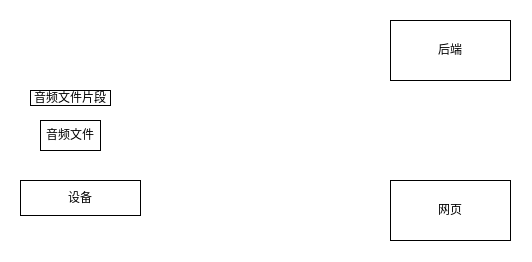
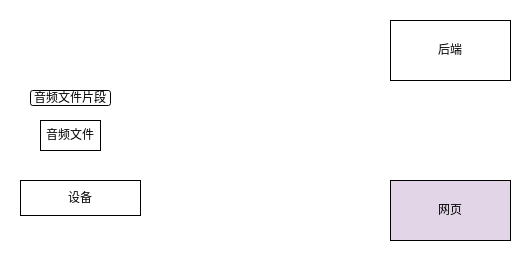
node "音频文件片段": shape rectangle -> rounded rectangle
node "网页": fillcolor #ffffff -> #e1d5e7
